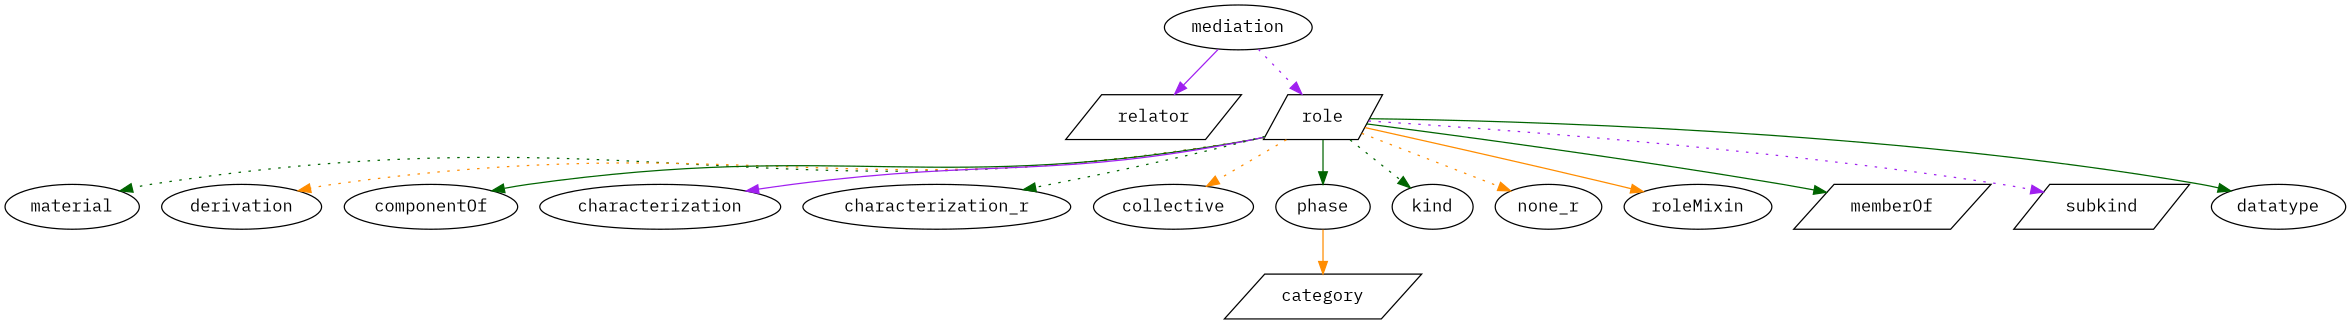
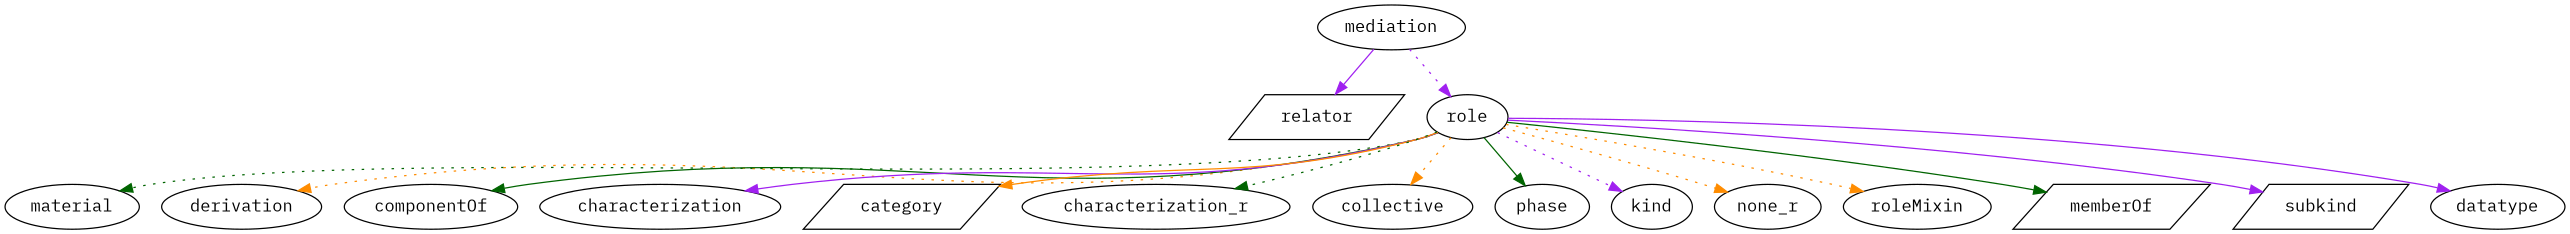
node "role": shape parallelogram -> ellipse
edge "role" -> "datatype": color darkgreen -> purple
edge "role" -> "subkind": style dotted -> solid
edge "role" -> "roleMixin": style solid -> dotted
edge "role" -> "kind": color darkgreen -> purple
edge "phase" -> "category": now "role" -> "category"
